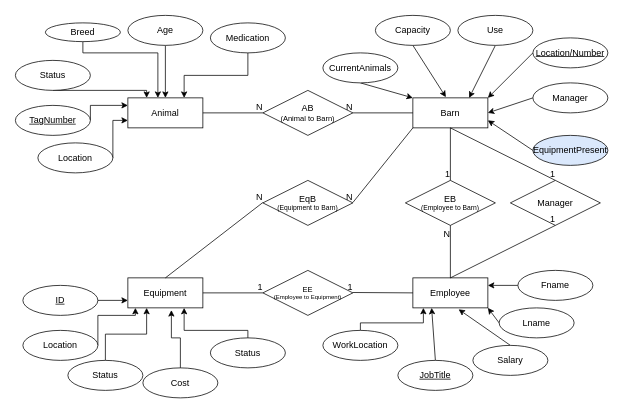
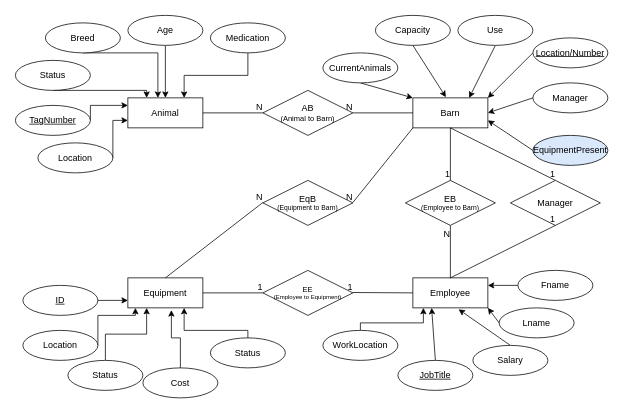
node "Breed": size 75x19 -> 75x30
